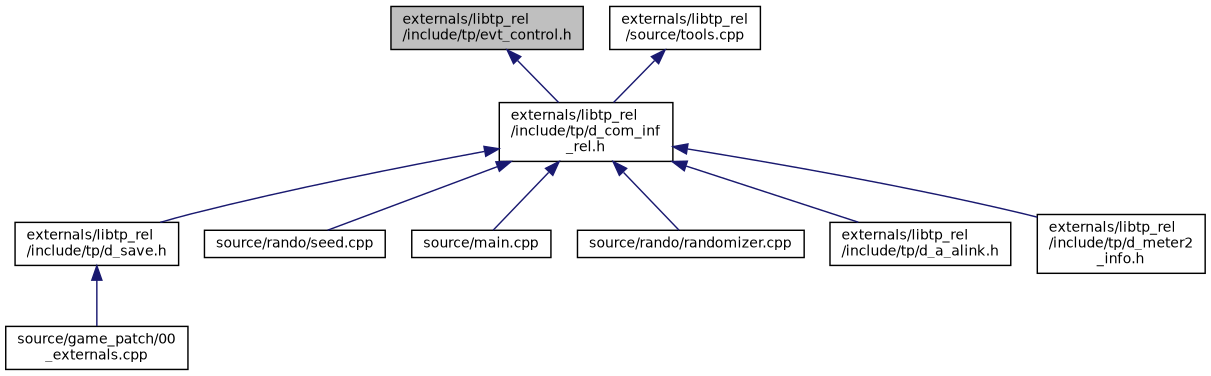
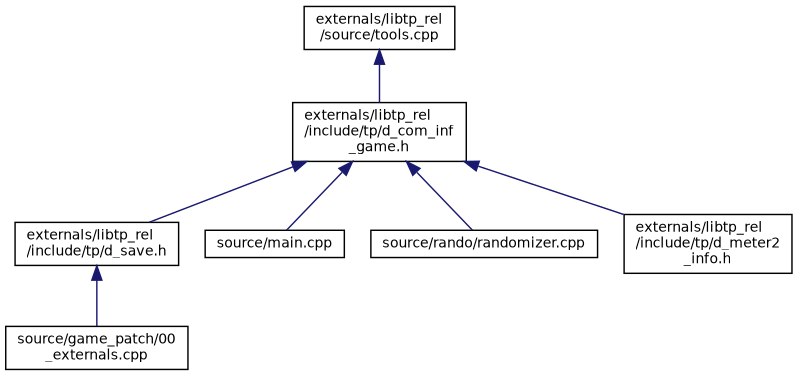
node "externals/libtp_rel /include/tp/evt_control.h": removed
node "externals/libtp_rel /include/tp/d_com_inf _rel.h": label "externals/libtp_rel /include/tp/d_com_inf _rel.h" -> "externals/libtp_rel /include/tp/d_com_inf _game.h"
node "source/rando/seed.cpp": removed
node "externals/libtp_rel /include/tp/d_a_alink.h": removed
